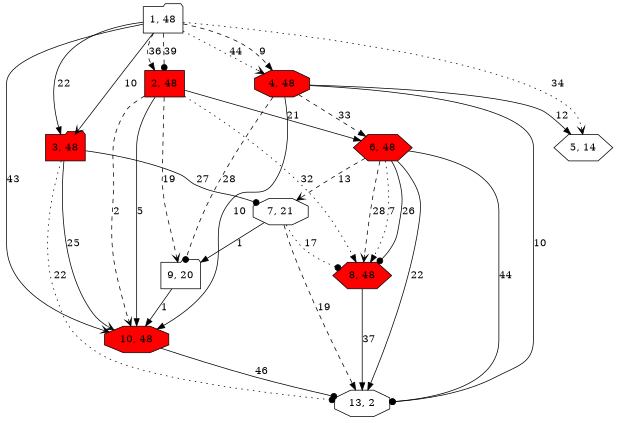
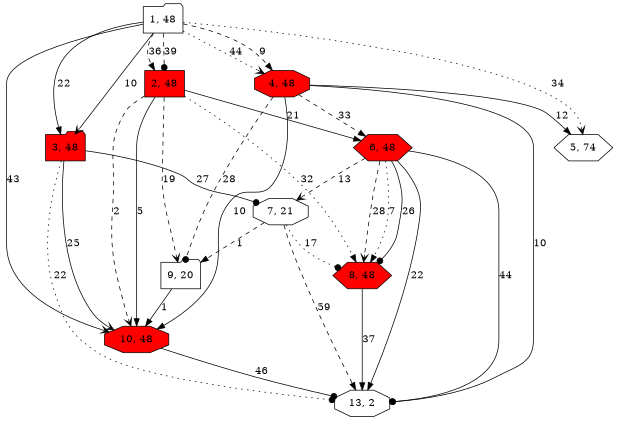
node "5, 14": label "5, 14" -> "5, 74"
edge "7, 21" -> "9, 20": style solid -> dashed
edge "7, 21" -> "13, 2": label "19" -> "59"
